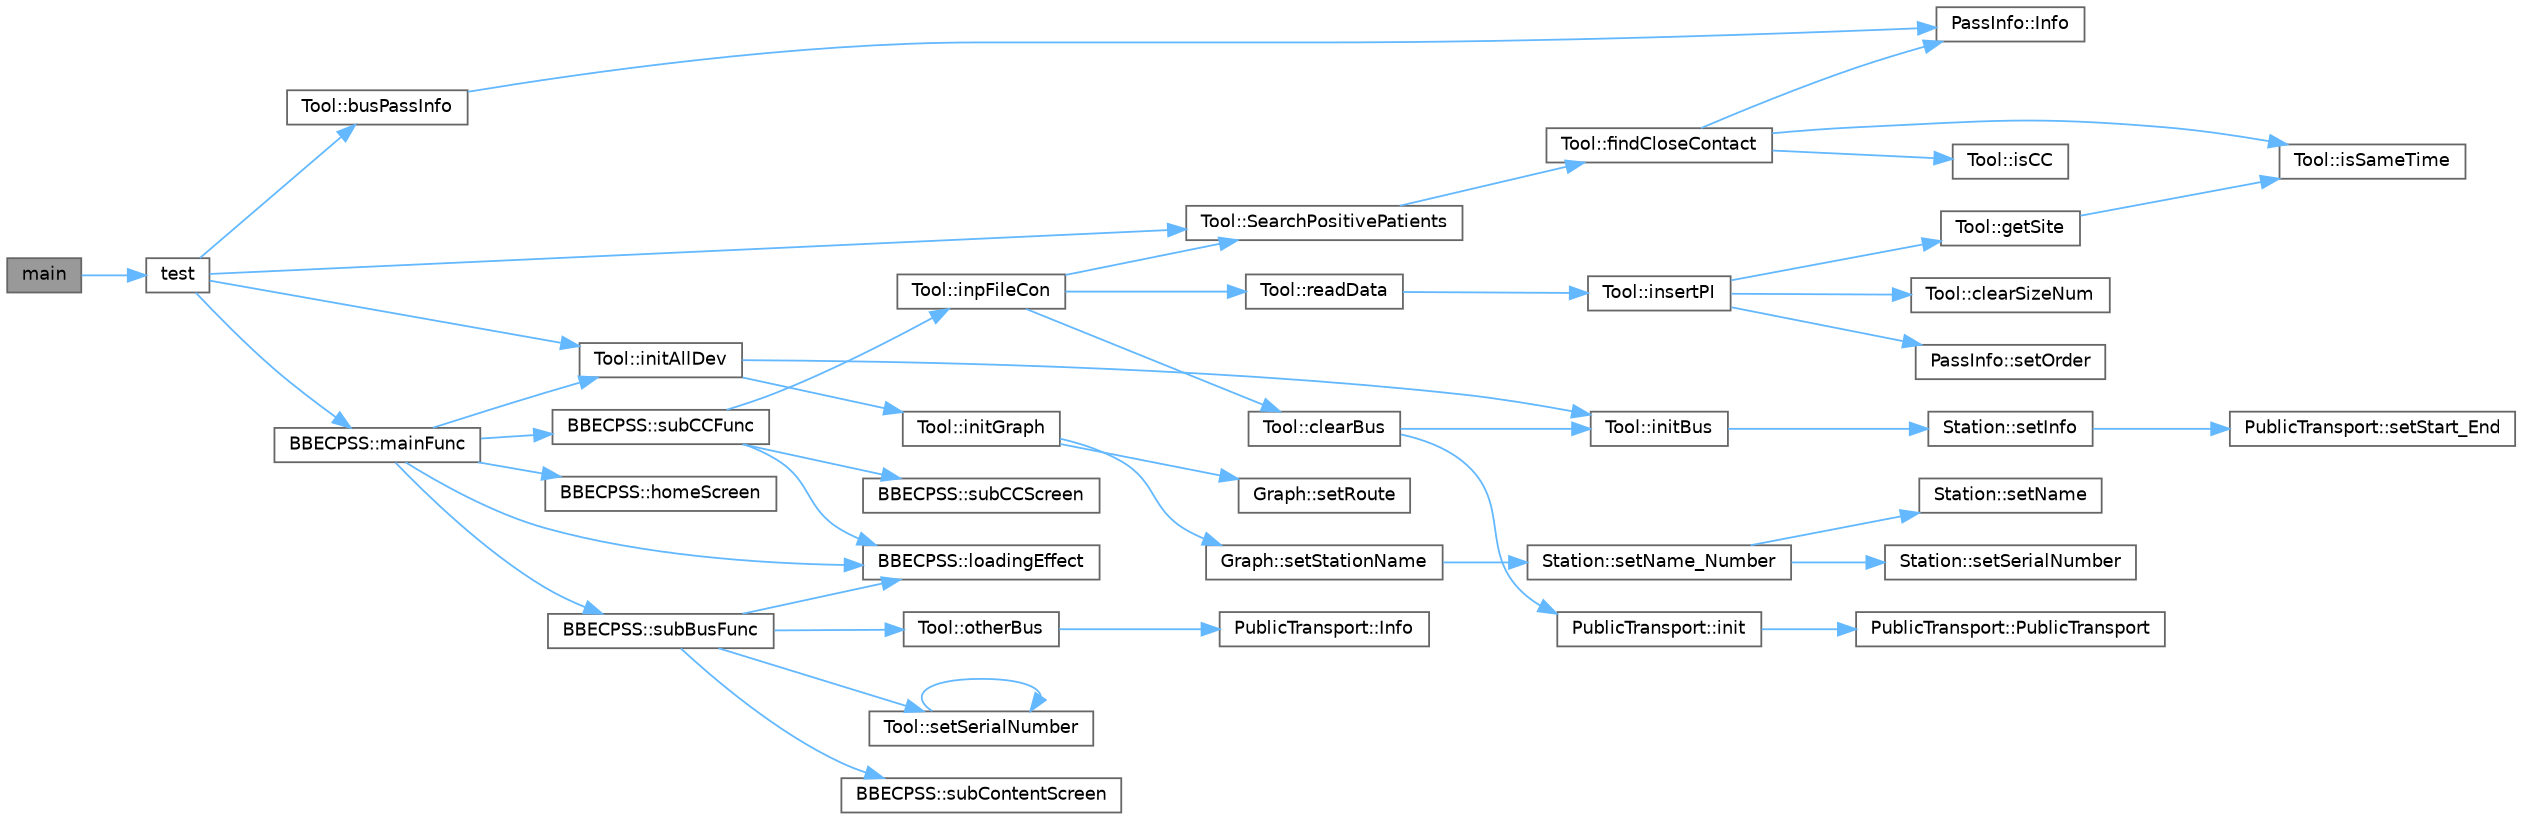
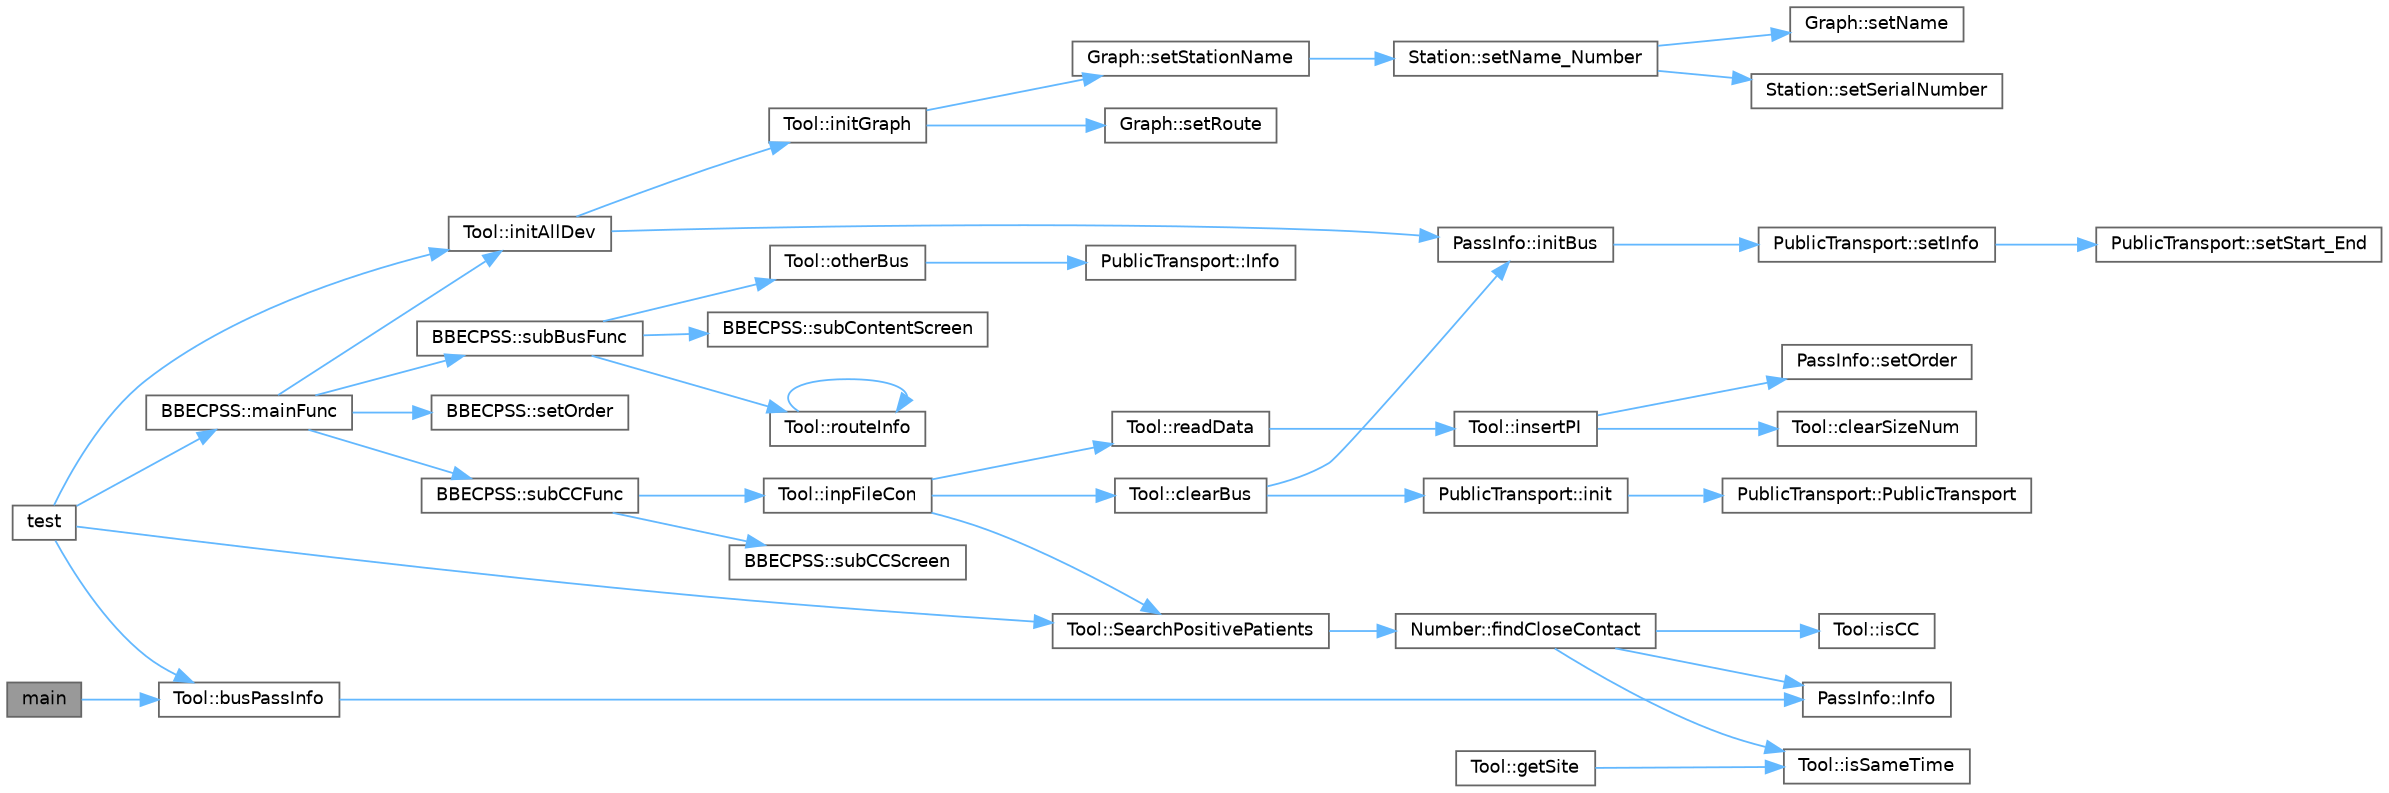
node "Tool::findCloseContact": label "Tool::findCloseContact" -> "Number::findCloseContact"
edge "Tool::insertPI" -> "Tool::getSite": removed
edge "main" -> "test": now "main" -> "Tool::busPassInfo"
node "Tool::initBus": label "Tool::initBus" -> "PassInfo::initBus"
node "Station::setInfo": label "Station::setInfo" -> "PublicTransport::setInfo"
node "BBECPSS::homeScreen": label "BBECPSS::homeScreen" -> "BBECPSS::setOrder"
node "Station::setName": label "Station::setName" -> "Graph::setName"
node "BBECPSS::loadingEffect": removed
node "Tool::setSerialNumber": label "Tool::setSerialNumber" -> "Tool::routeInfo"
